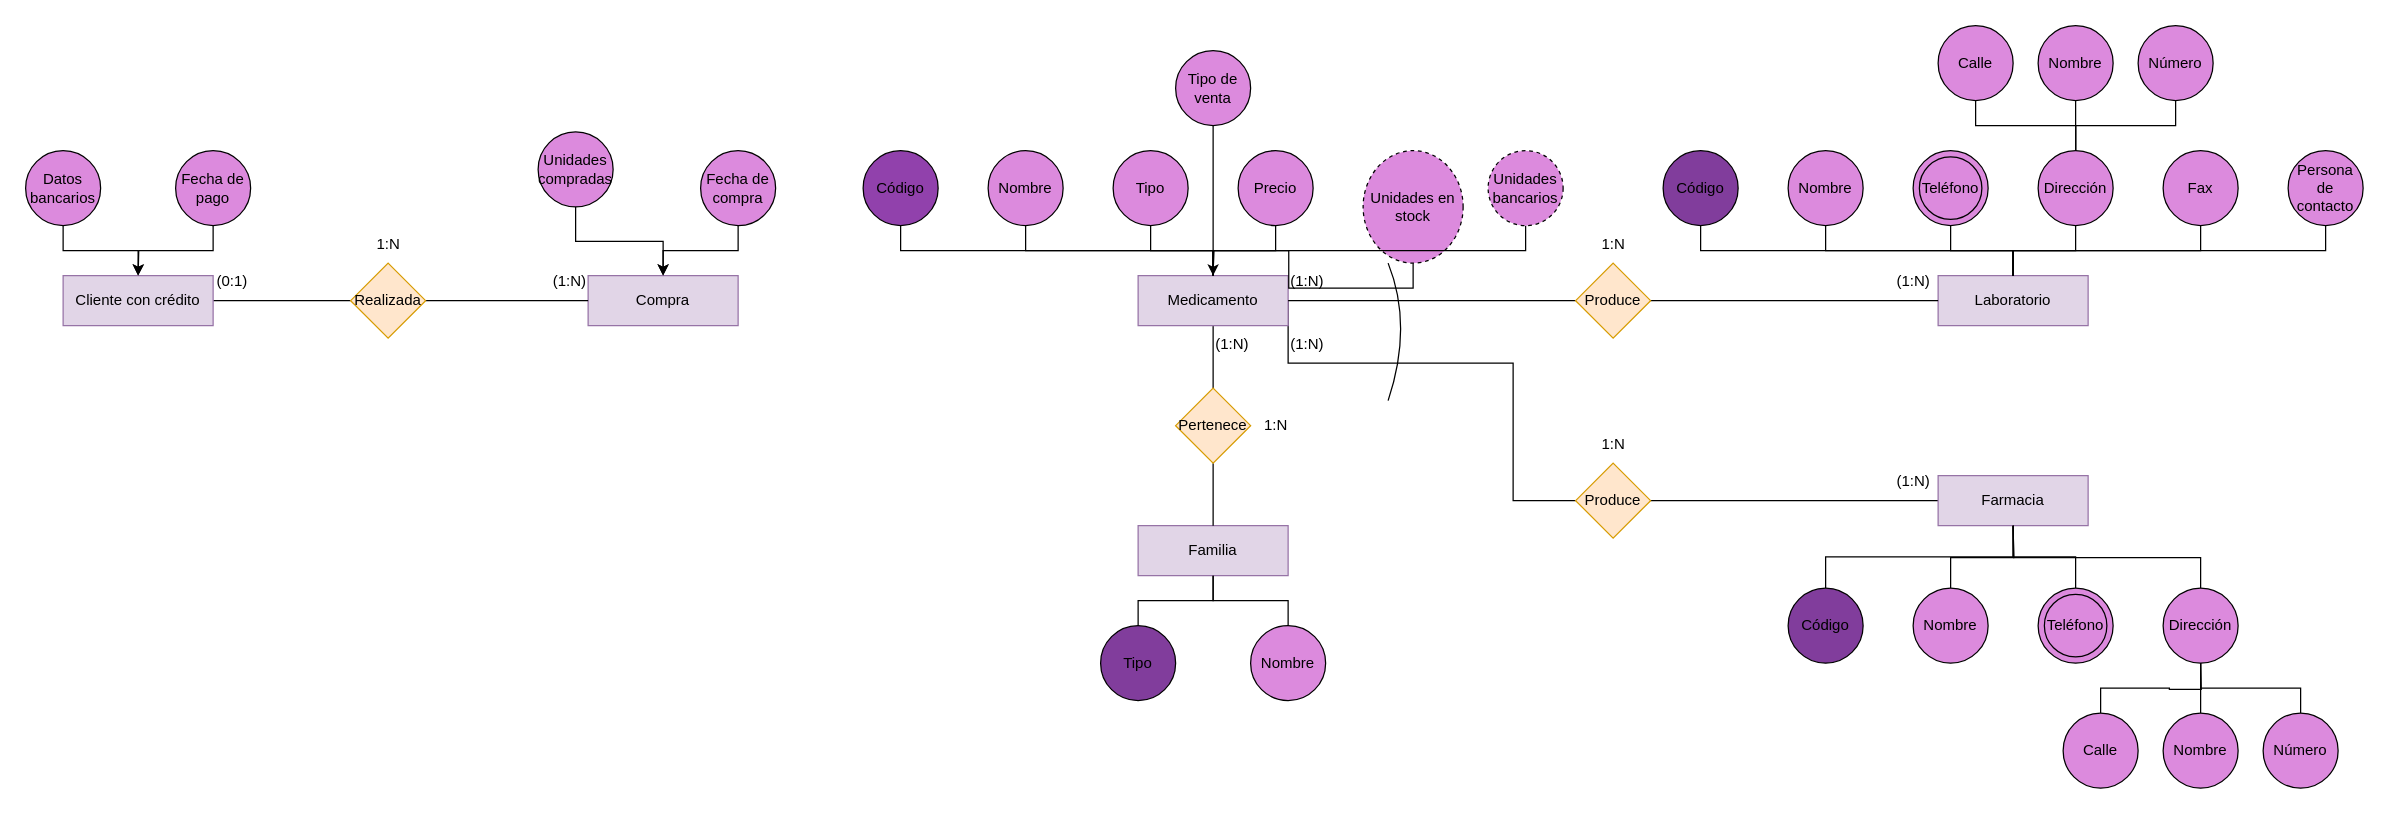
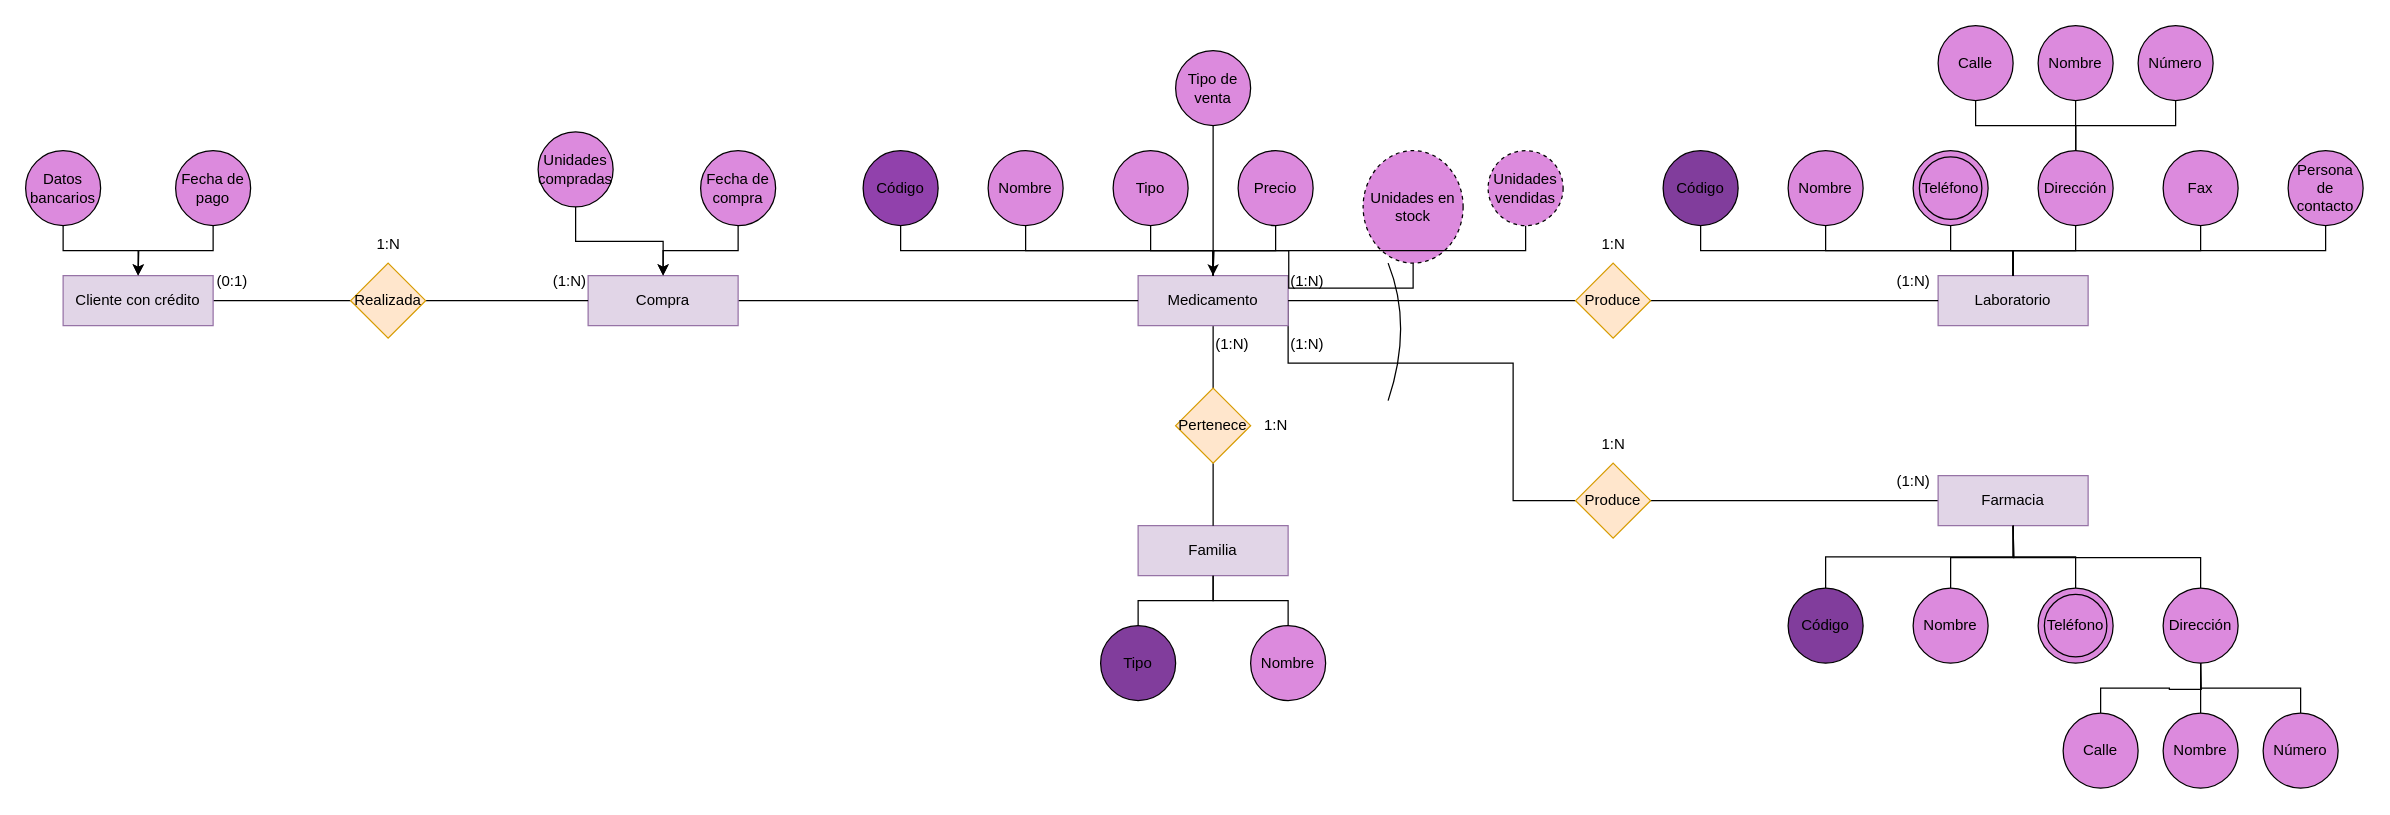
node "Unidades bancarios": label "Unidades bancarios" -> "Unidades vendidas"
edge "Compra" -- "Medicamento": added
